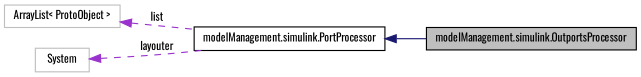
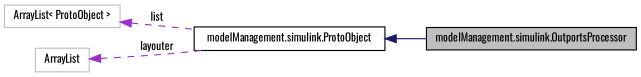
node "modelManagement.simulink.PortProcessor": label "modelManagement.simulink.PortProcessor" -> "modelManagement.simulink.ProtoObject"
node "System": label "System" -> "ArrayList"
